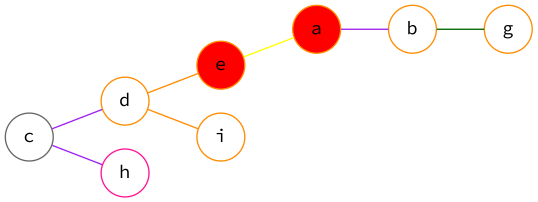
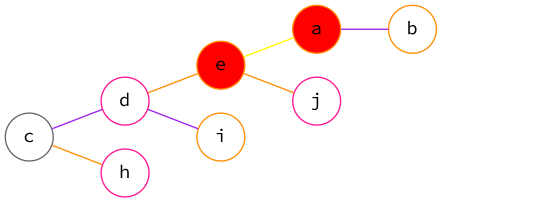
node "g": removed
node "d": color darkorange -> deeppink
node "j": added
edge "d" -- "i": color darkorange -> purple
edge "c" -- "h": color purple -> darkorange
